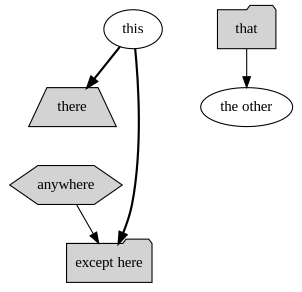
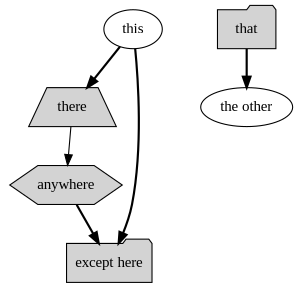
edge "that" -> "the other": style solid -> bold
edge "there" -> "anywhere": added
edge "anywhere" -> "except here": style solid -> bold
